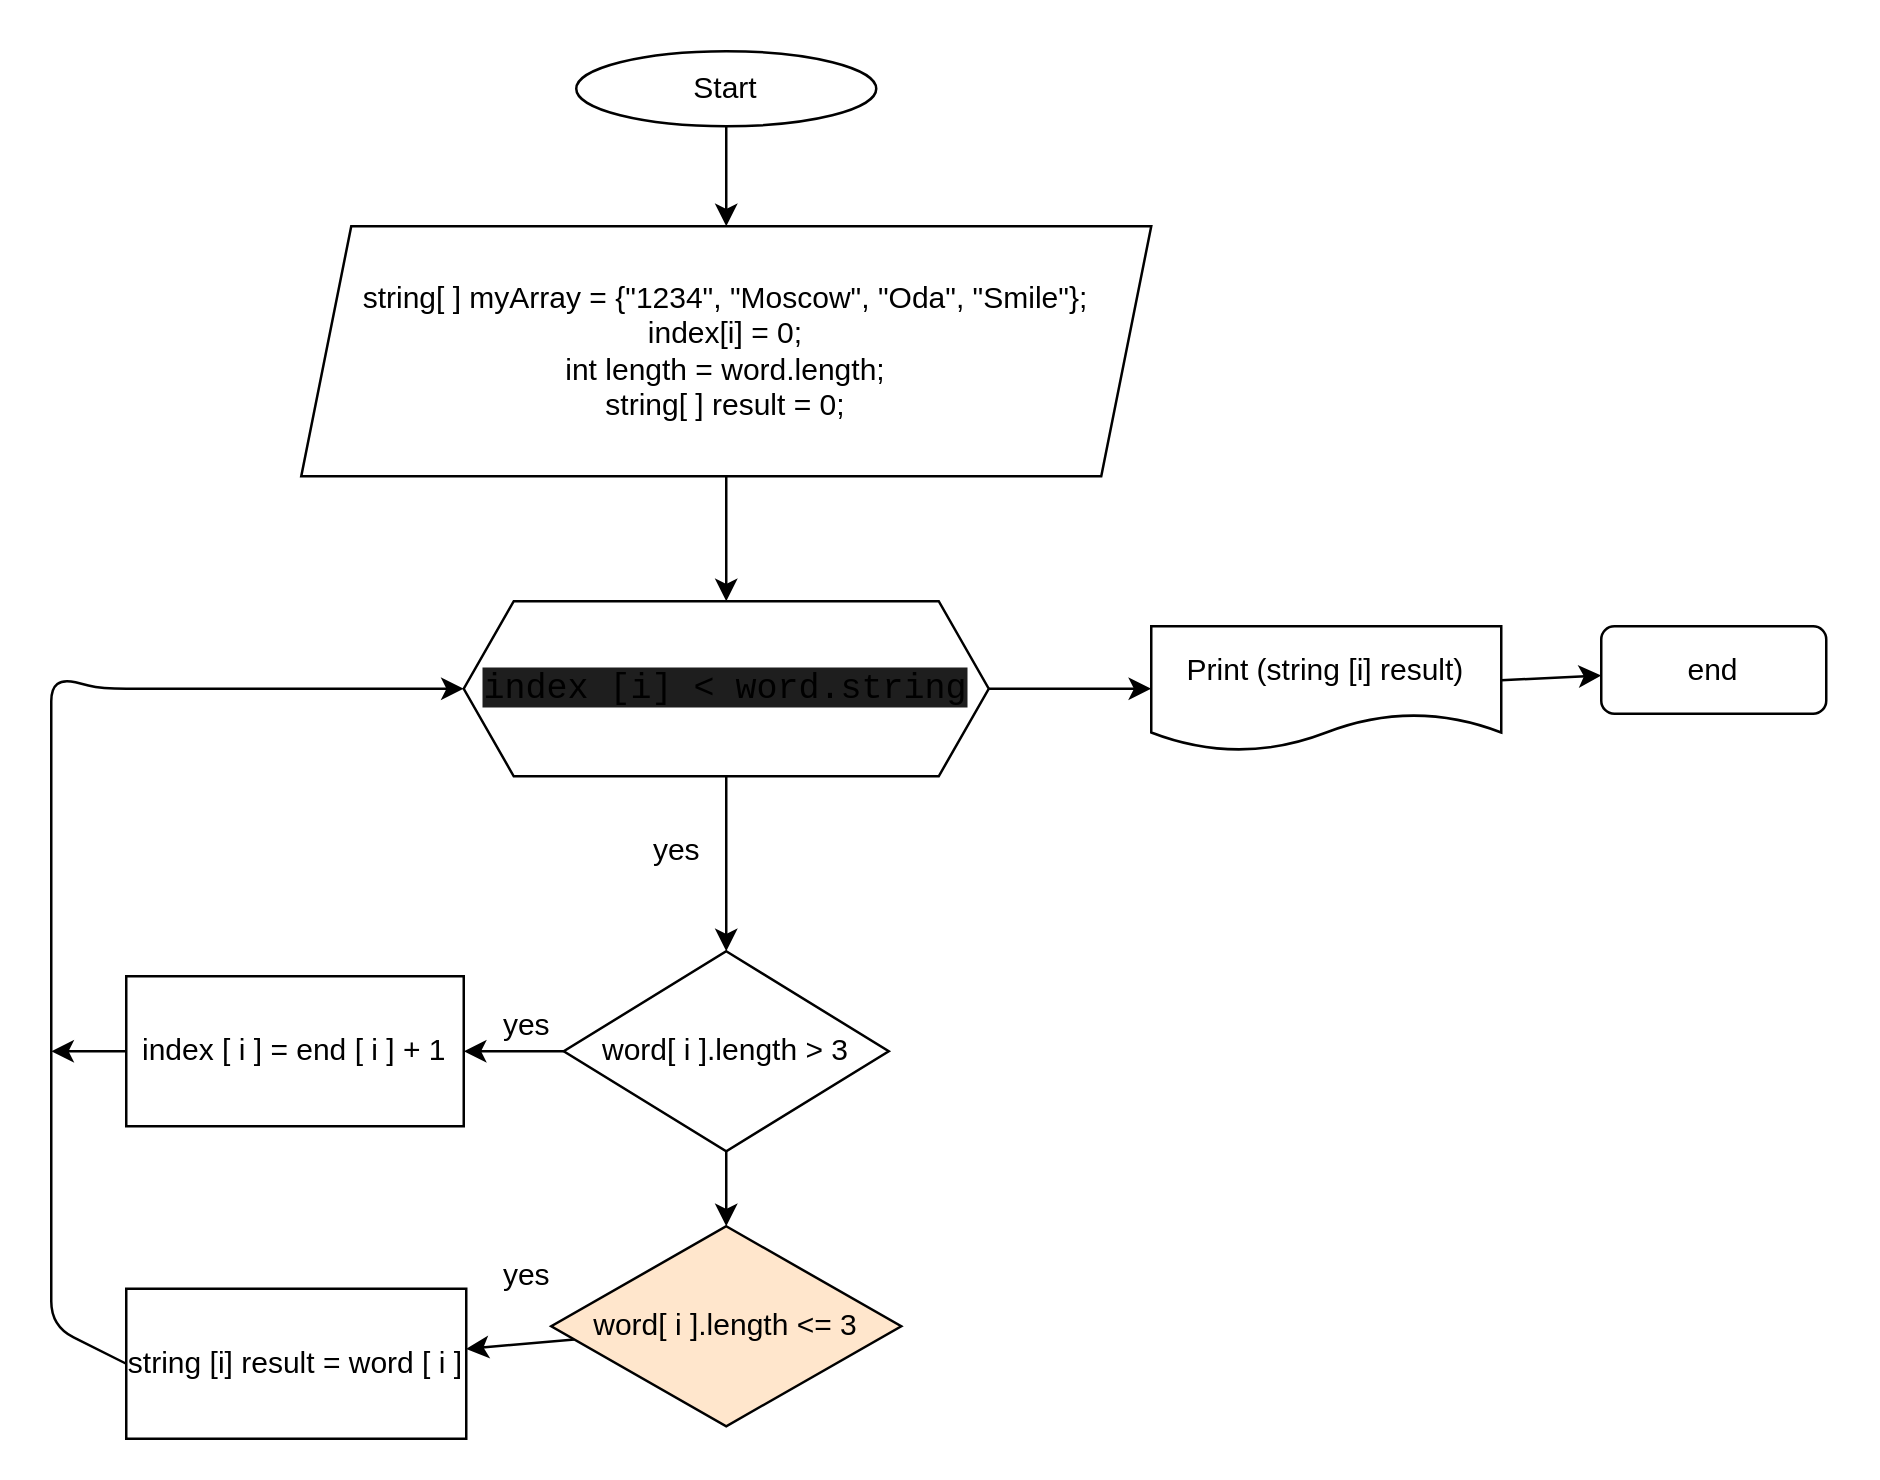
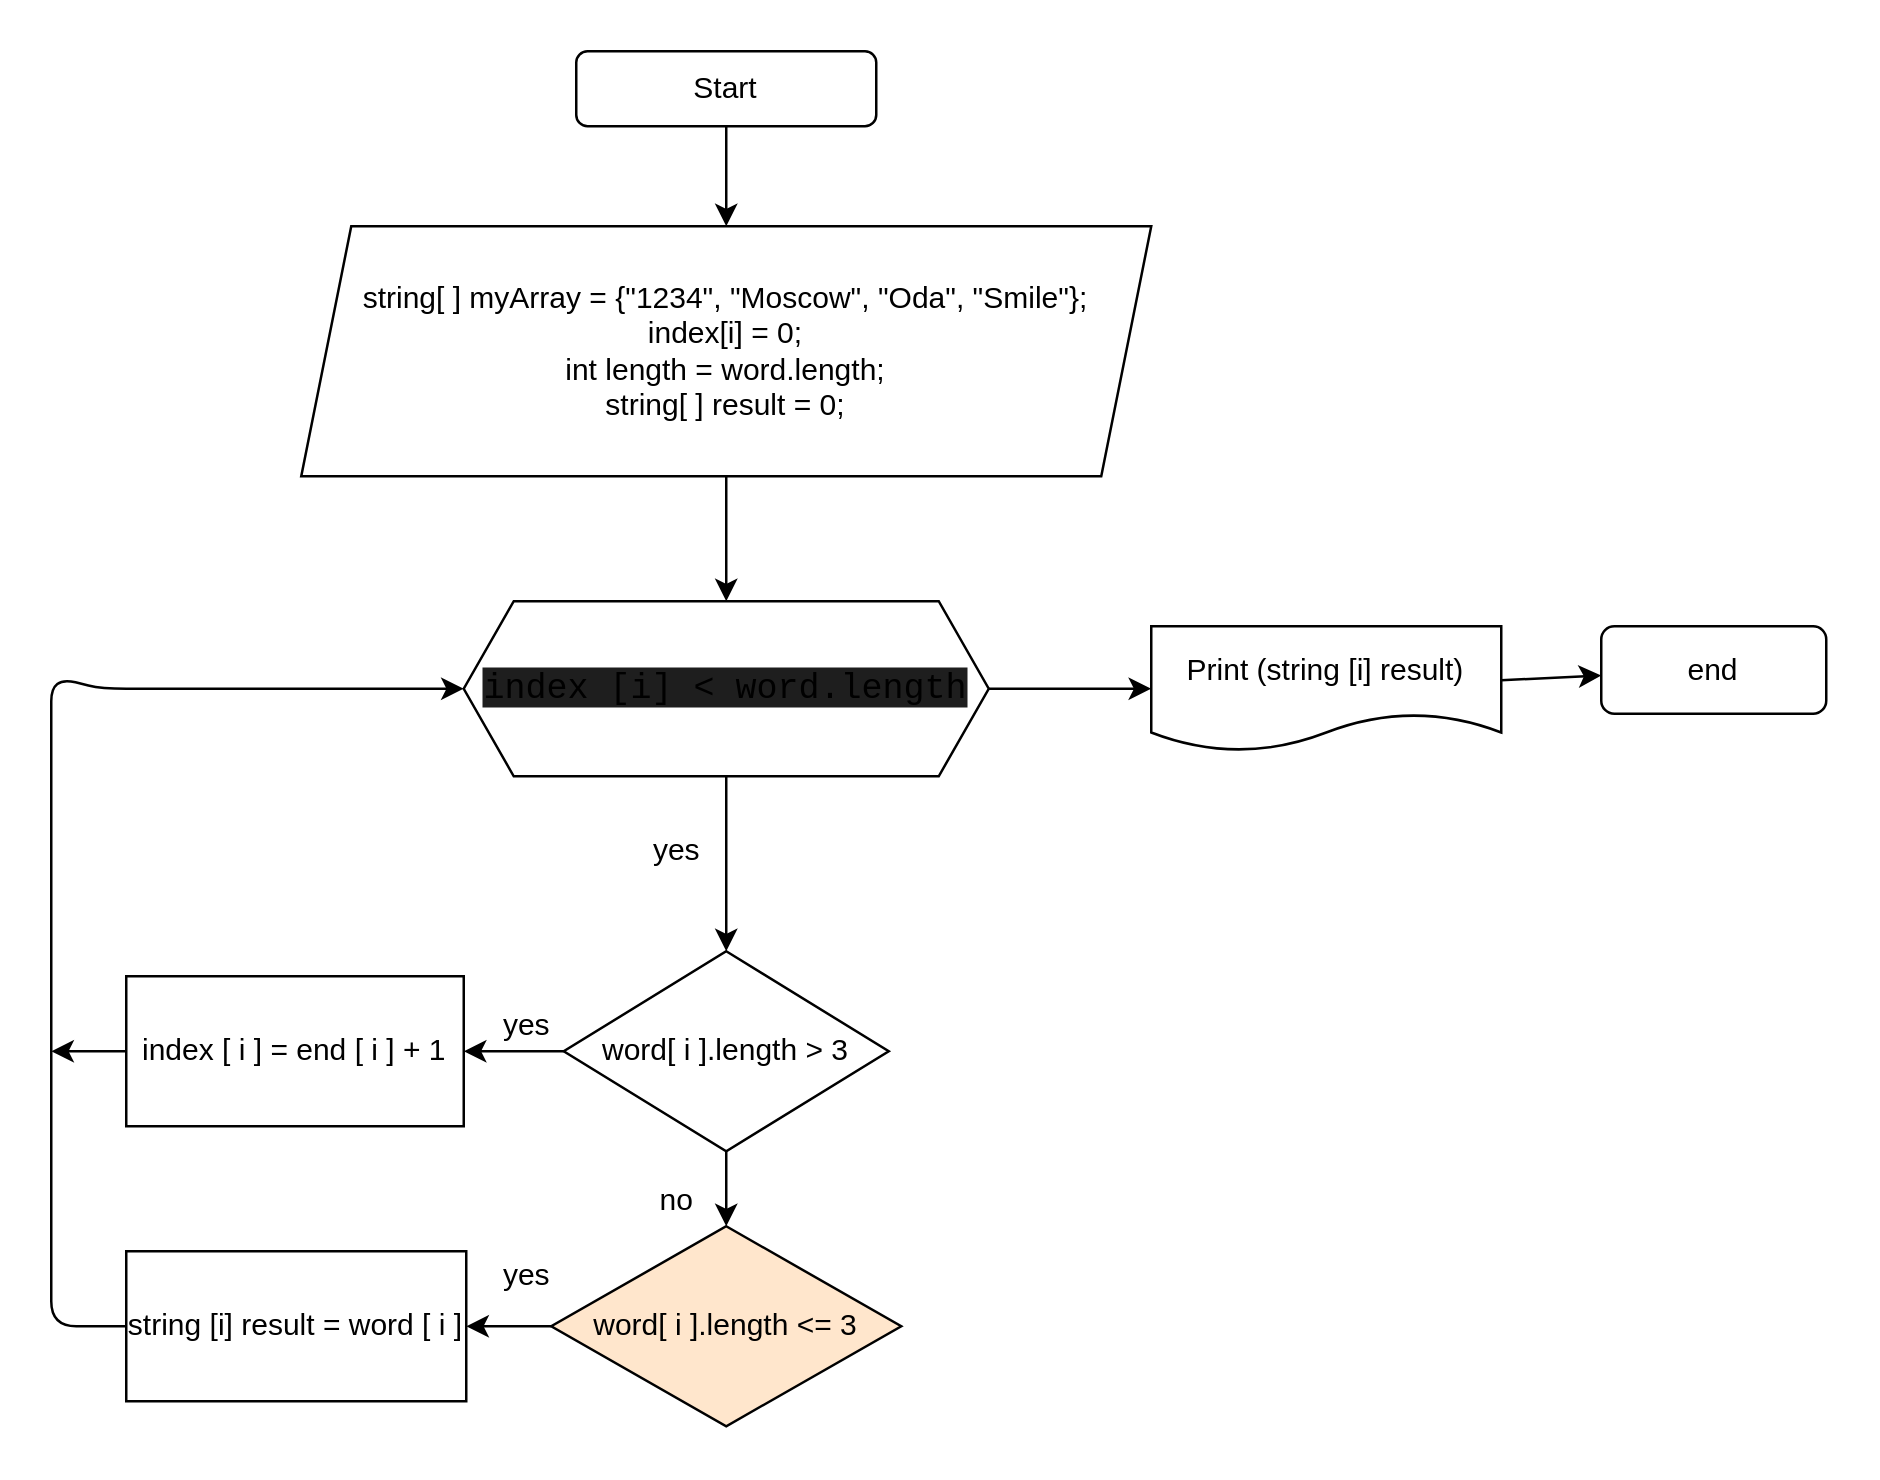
node "Start": shape ellipse -> rounded rectangle
node "index [i] < word.string": label "index [i] < word.string" -> "index [i] < word.length"
node "no": added
node "string [i] result = word [ i ]": moved (296, 1364) -> (296, 1326)
